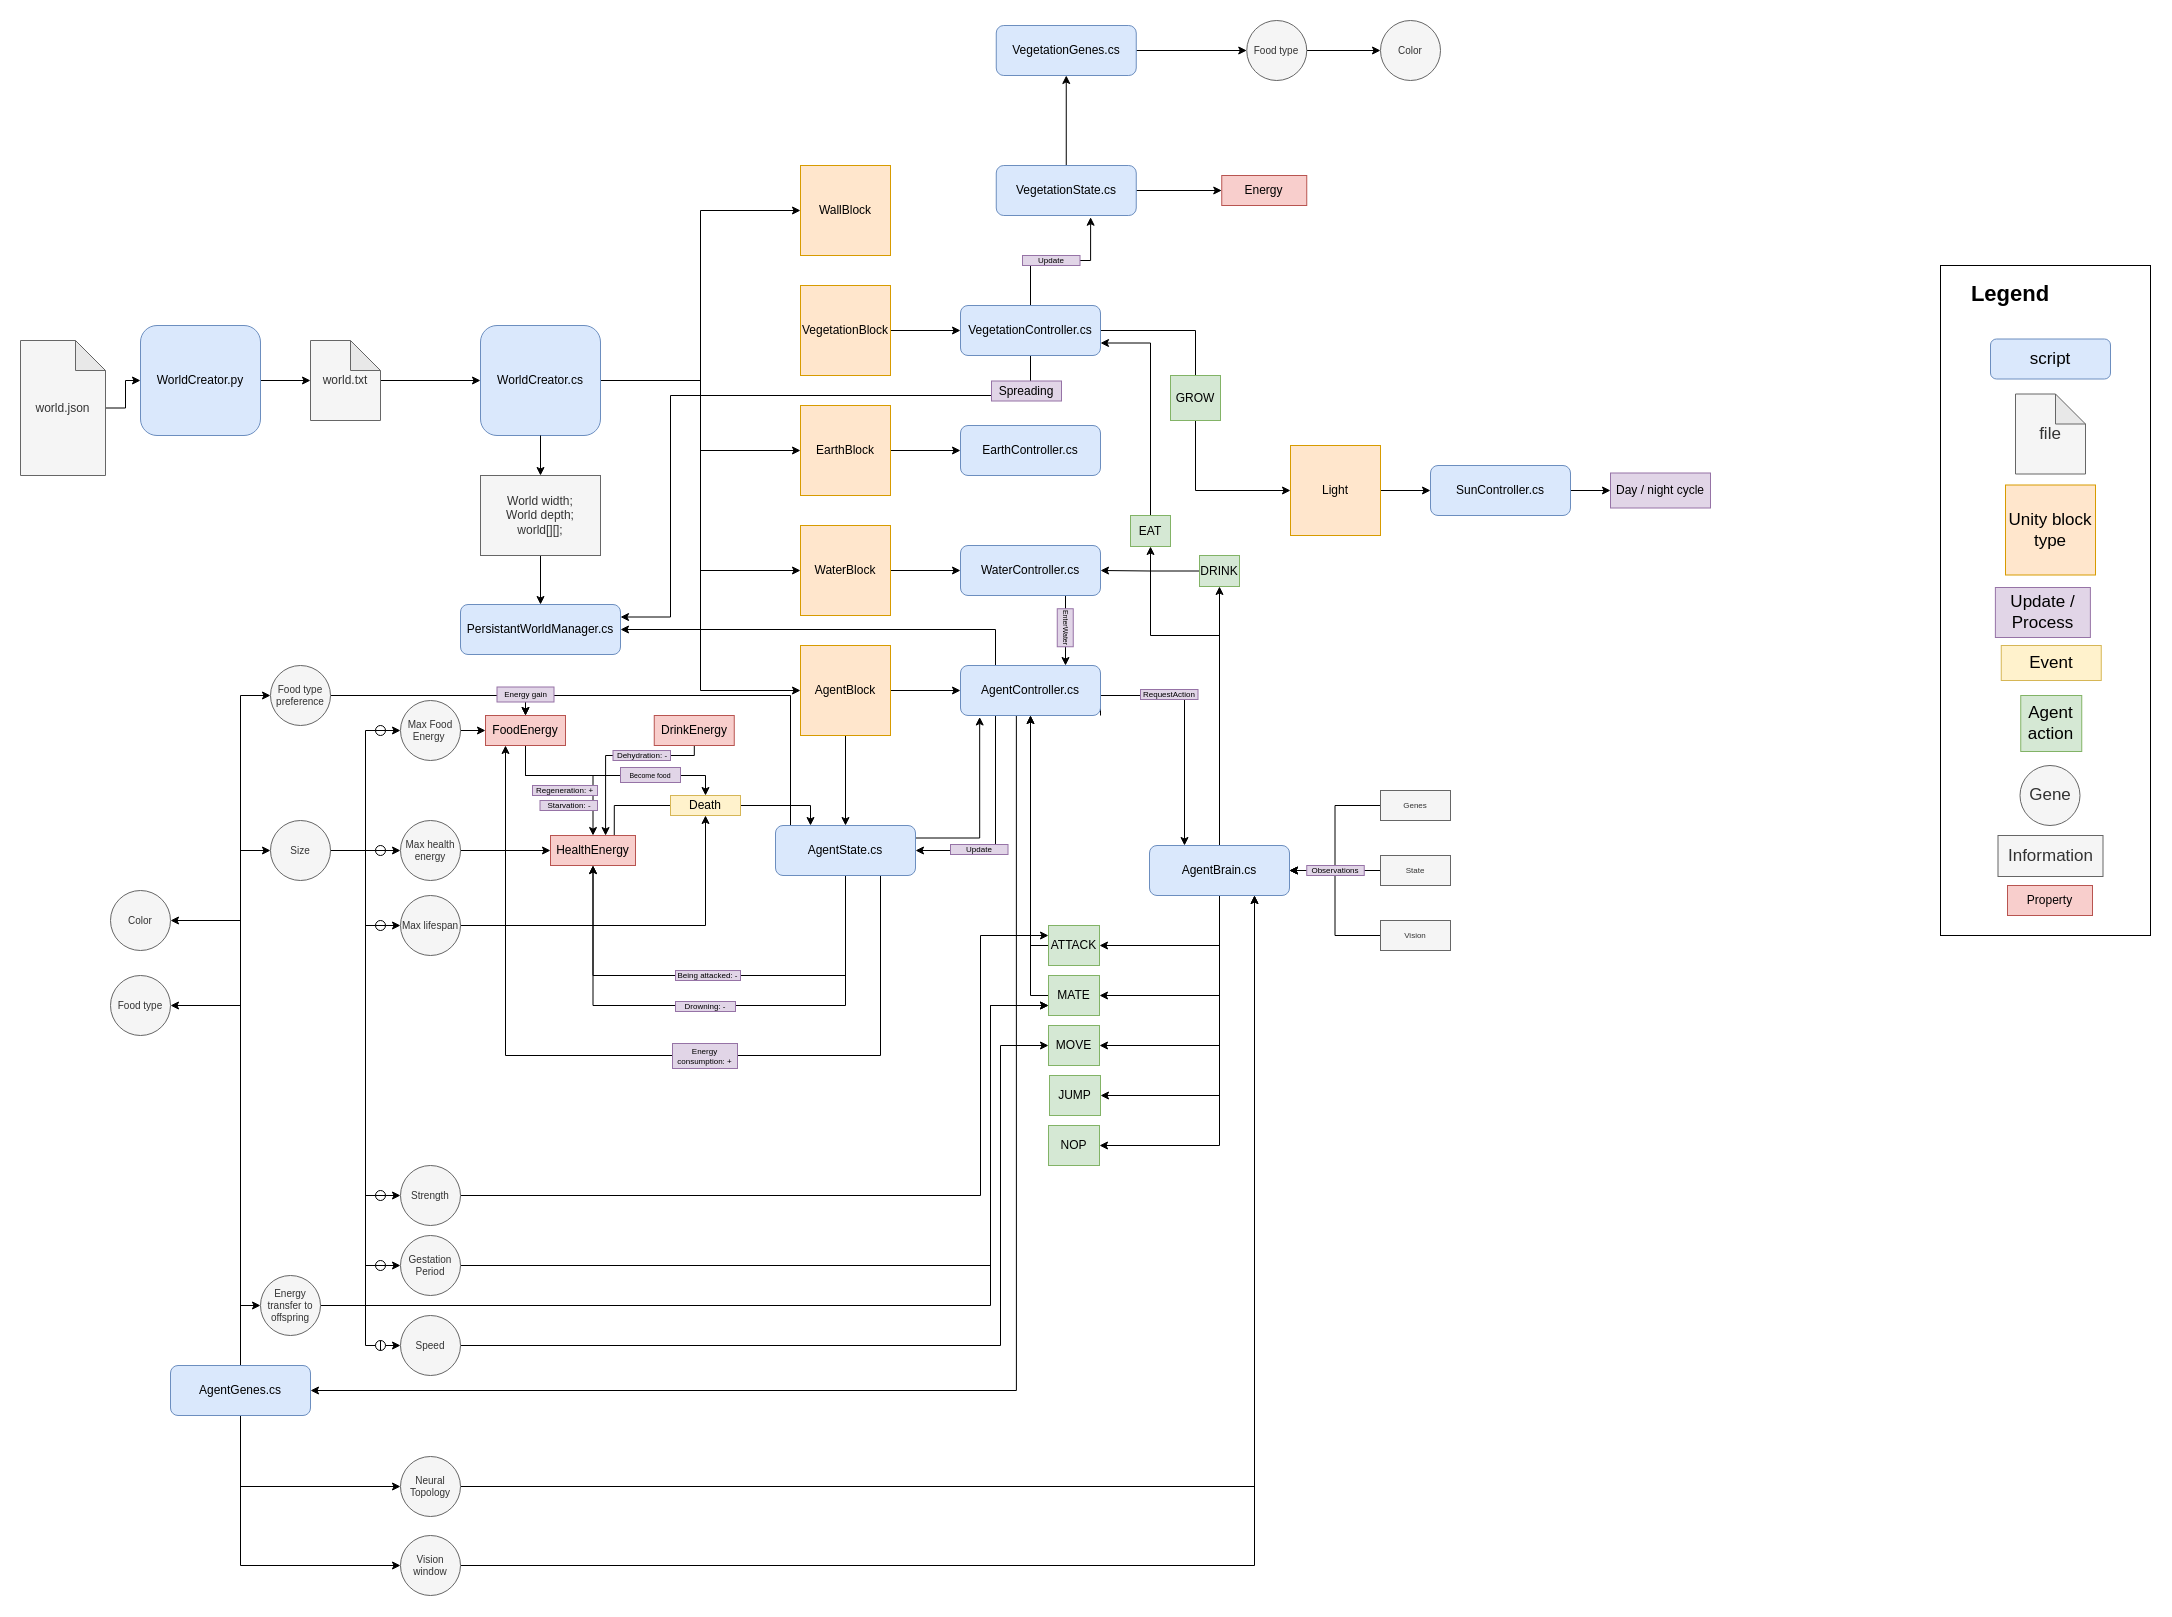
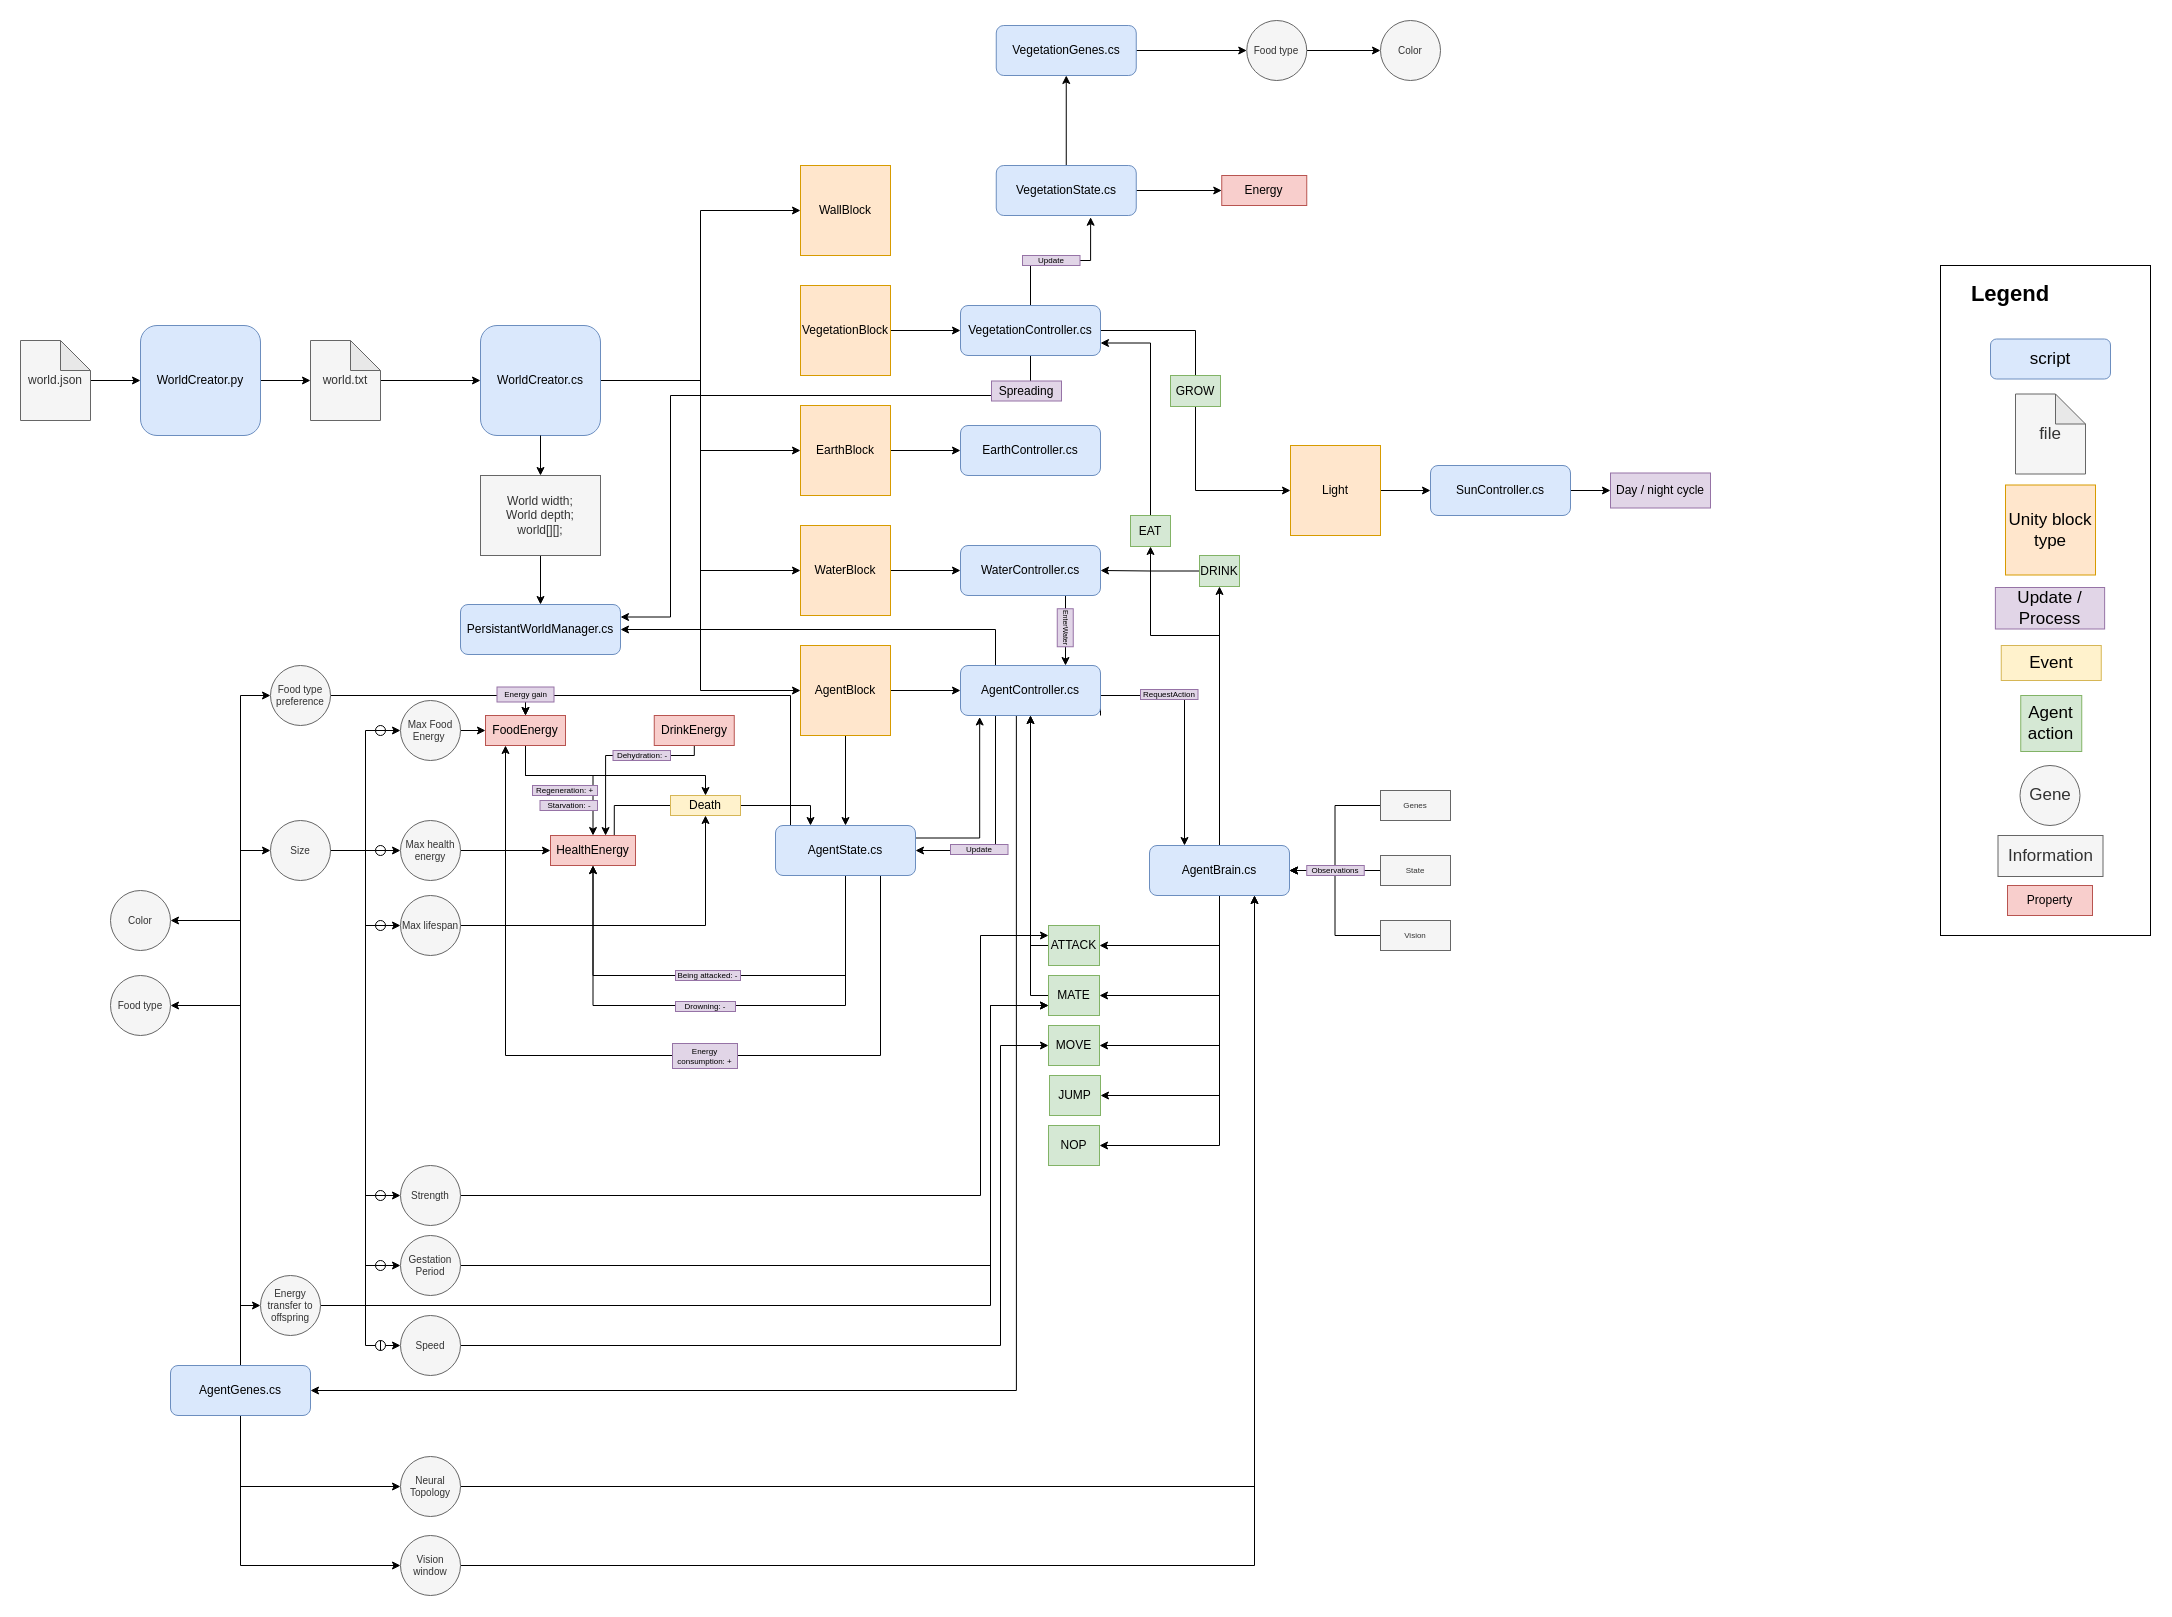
node "GROW": size 50x45 -> 50x31
node "world.json": size 85x135 -> 70x80
node "Update / Process": size 95x50 -> 109x42
node "Become food": removed
